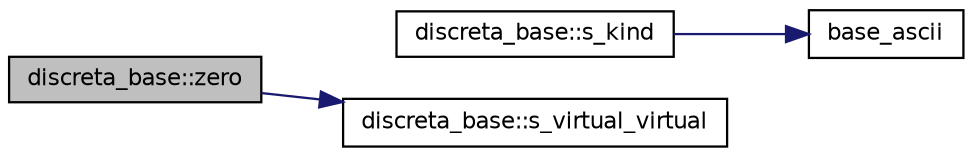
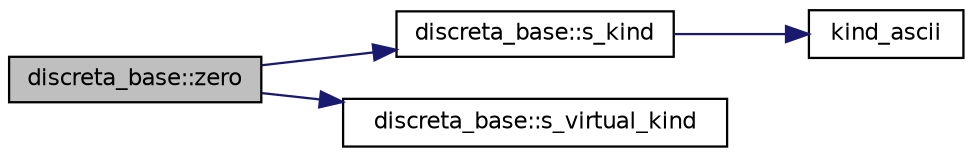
node "base_ascii": label "base_ascii" -> "kind_ascii"
edge "discreta_base::zero" -> "discreta_base::s_kind": added
node "discreta_base::s_virtual_virtual": label "discreta_base::s_virtual_virtual" -> "discreta_base::s_virtual_kind"
